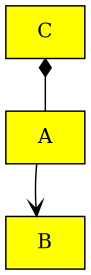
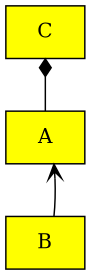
edge "A" -> "B": reversed
